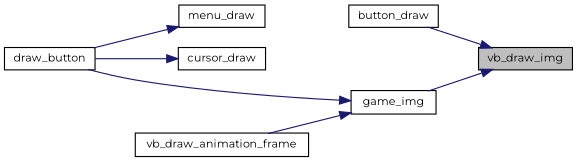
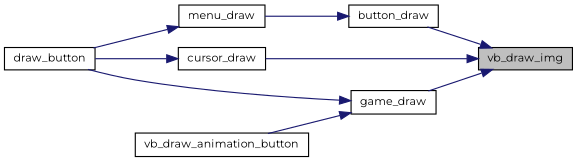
edge "menu_draw" -> "button_draw": added
edge "cursor_draw" -> "vb_draw_img": added
node "game_img": label "game_img" -> "game_draw"
node "vb_draw_animation_frame": label "vb_draw_animation_frame" -> "vb_draw_animation_button"
